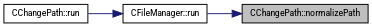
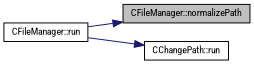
edge "CChangePath::run" -> "CFileManager::run": reversed
node "CChangePath::normalizePath": label "CChangePath::normalizePath" -> "CFileManager::normalizePath"
